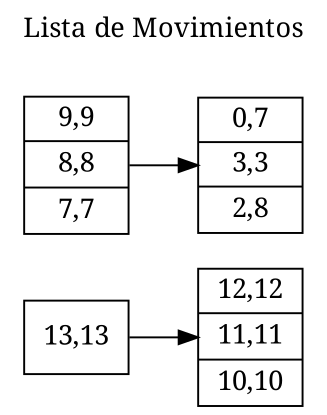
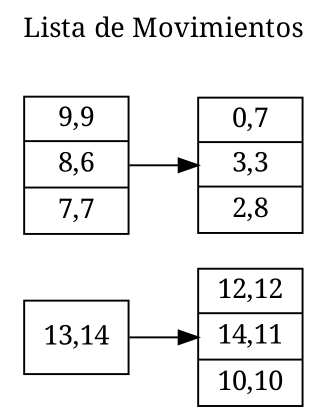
node "9,9": text "8,8" -> "8,6"
node "12,12": text "11,11" -> "14,11"
node "13,13": label "13,13" -> "13,14"
